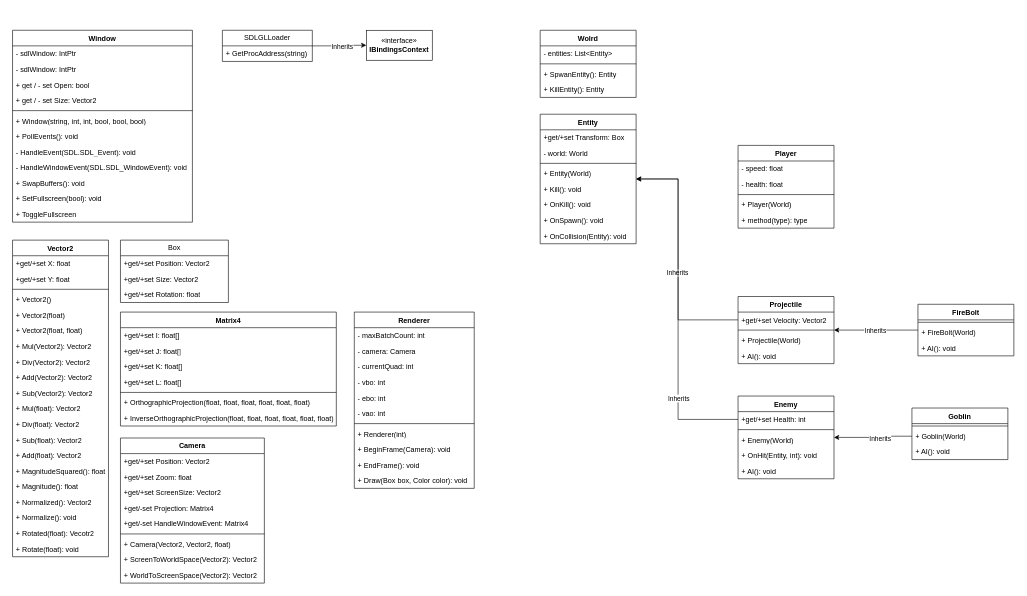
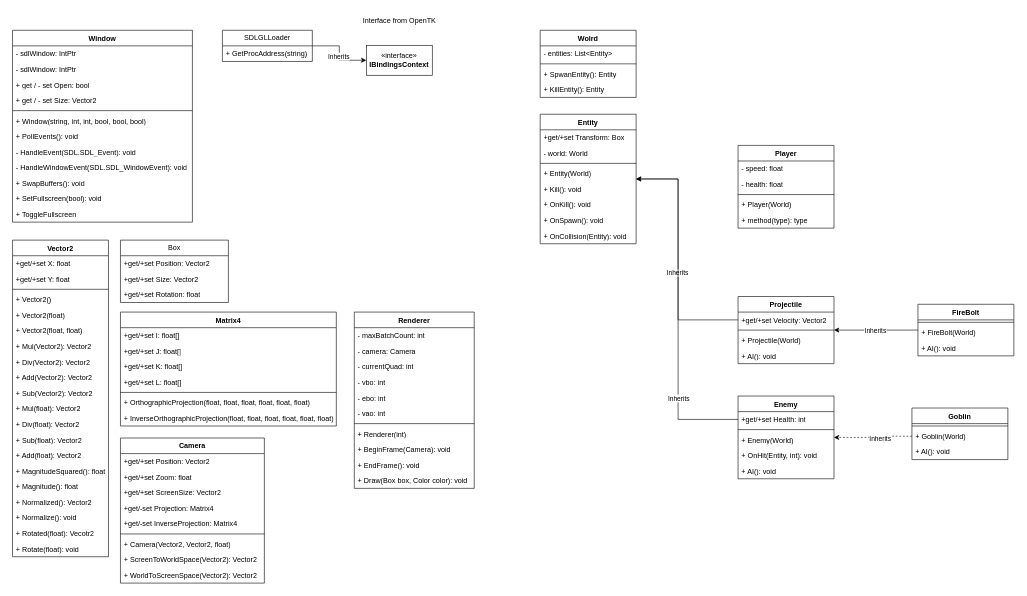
node "Interface from OpenTK": added
node "«interface» IBindingsContext": moved (399, 45) -> (399, 60)
edge "+ Goblin(World)" -> "Enemy": style solid -> dashed
node "+get/-set HandleWindowEvent: Matrix4": label "+get/-set HandleWindowEvent: Matrix4" -> "+get/-set InverseProjection: Matrix4"
